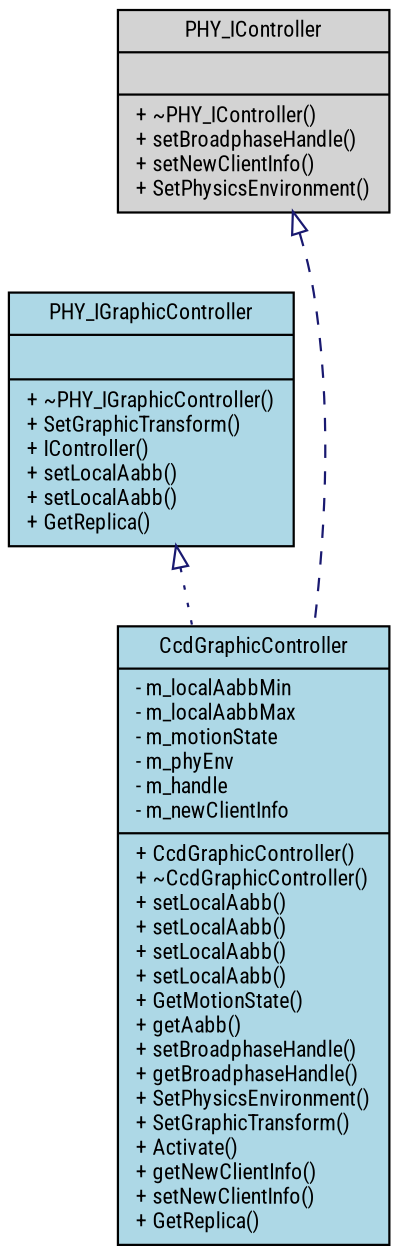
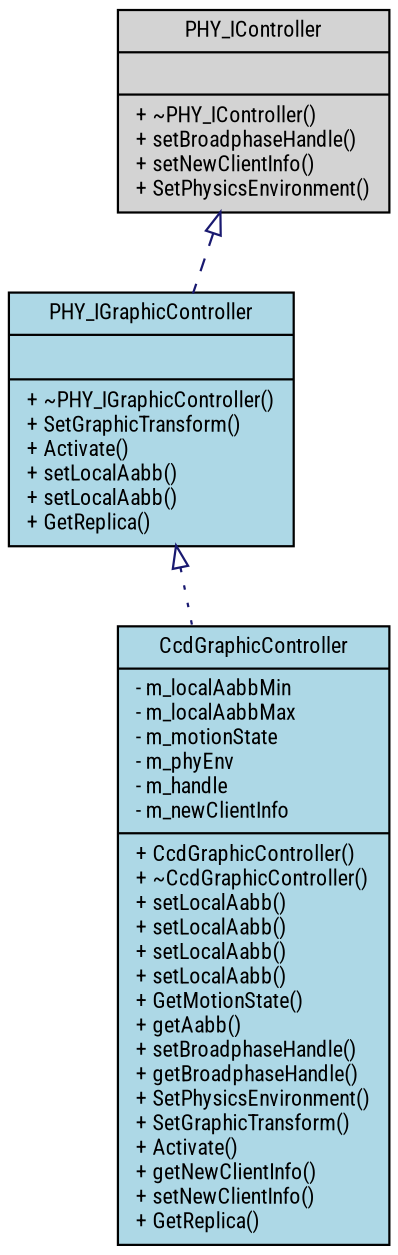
edge "CcdGraphicController" -> "PHY_IController": now "PHY_IGraphicController" -> "PHY_IController"
node "PHY_IGraphicController": text "+ IController()" -> "+ Activate()"
